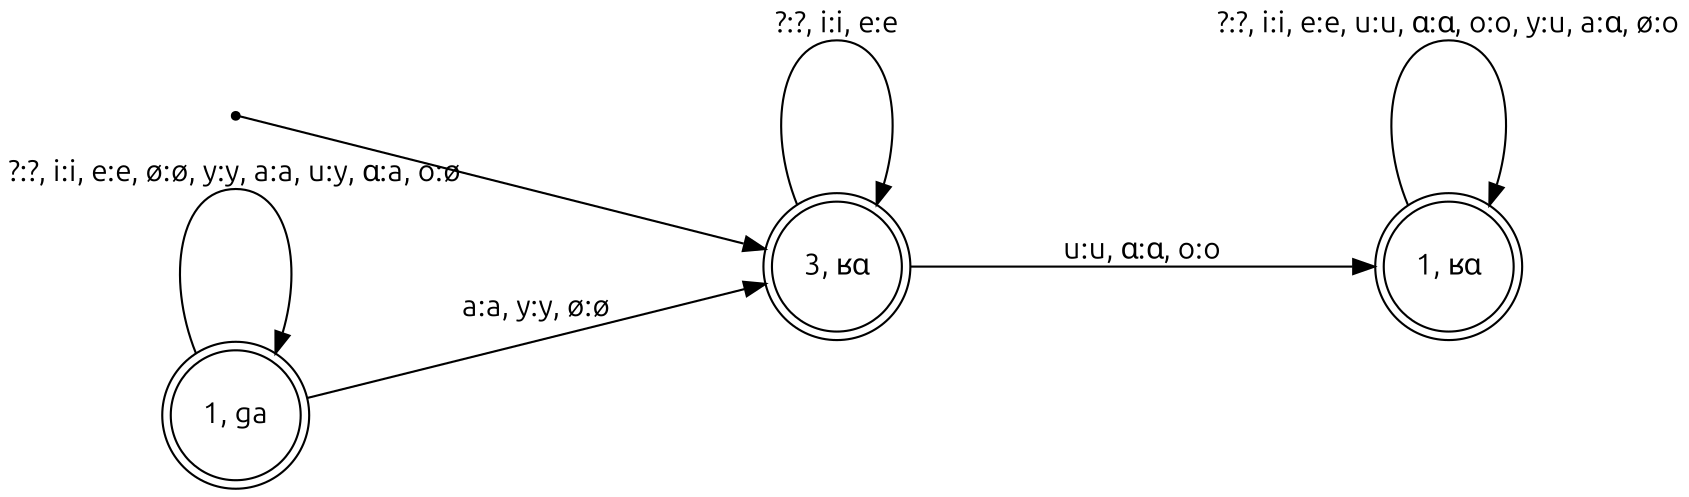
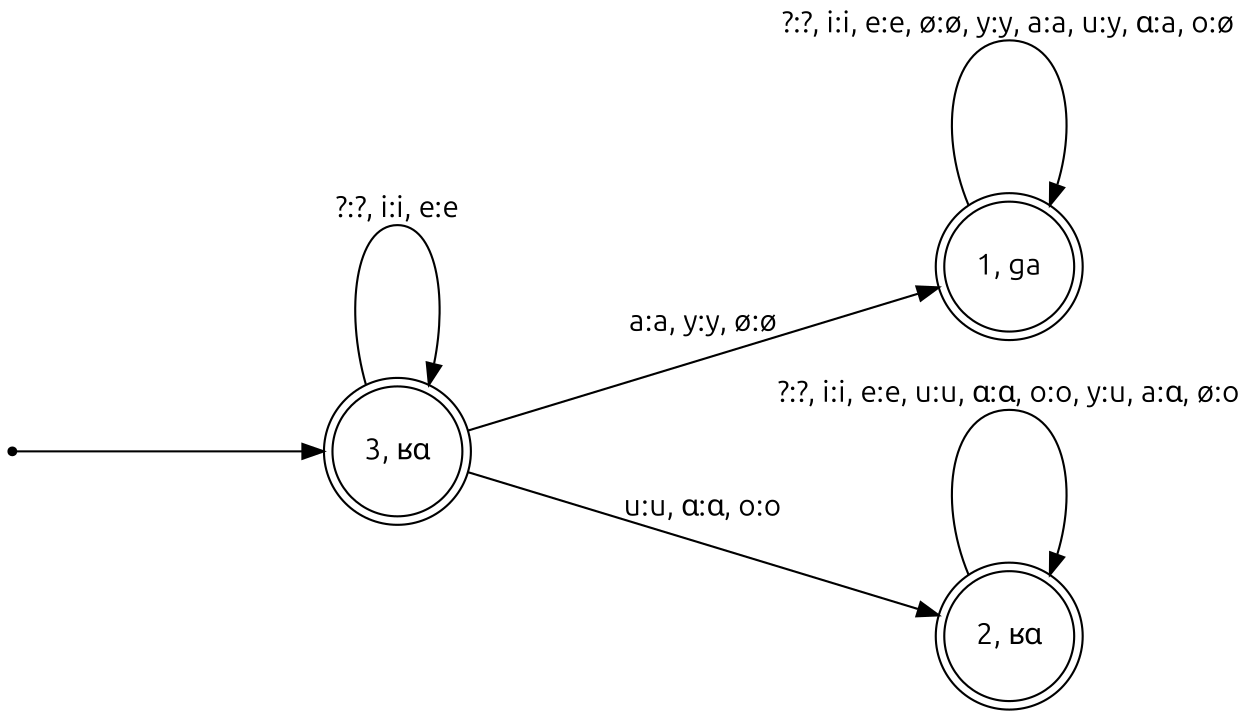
node "1, ʁɑ": label "1, ʁɑ" -> "2, ʁɑ"
edge "1, ga" -> "3, ʁɑ": reversed
